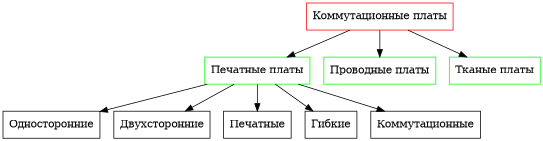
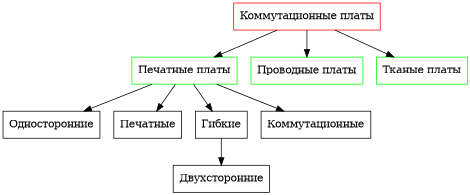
edge "Печатные платы" -> "Двухсторонние": now "Гибкие" -> "Двухсторонние"
